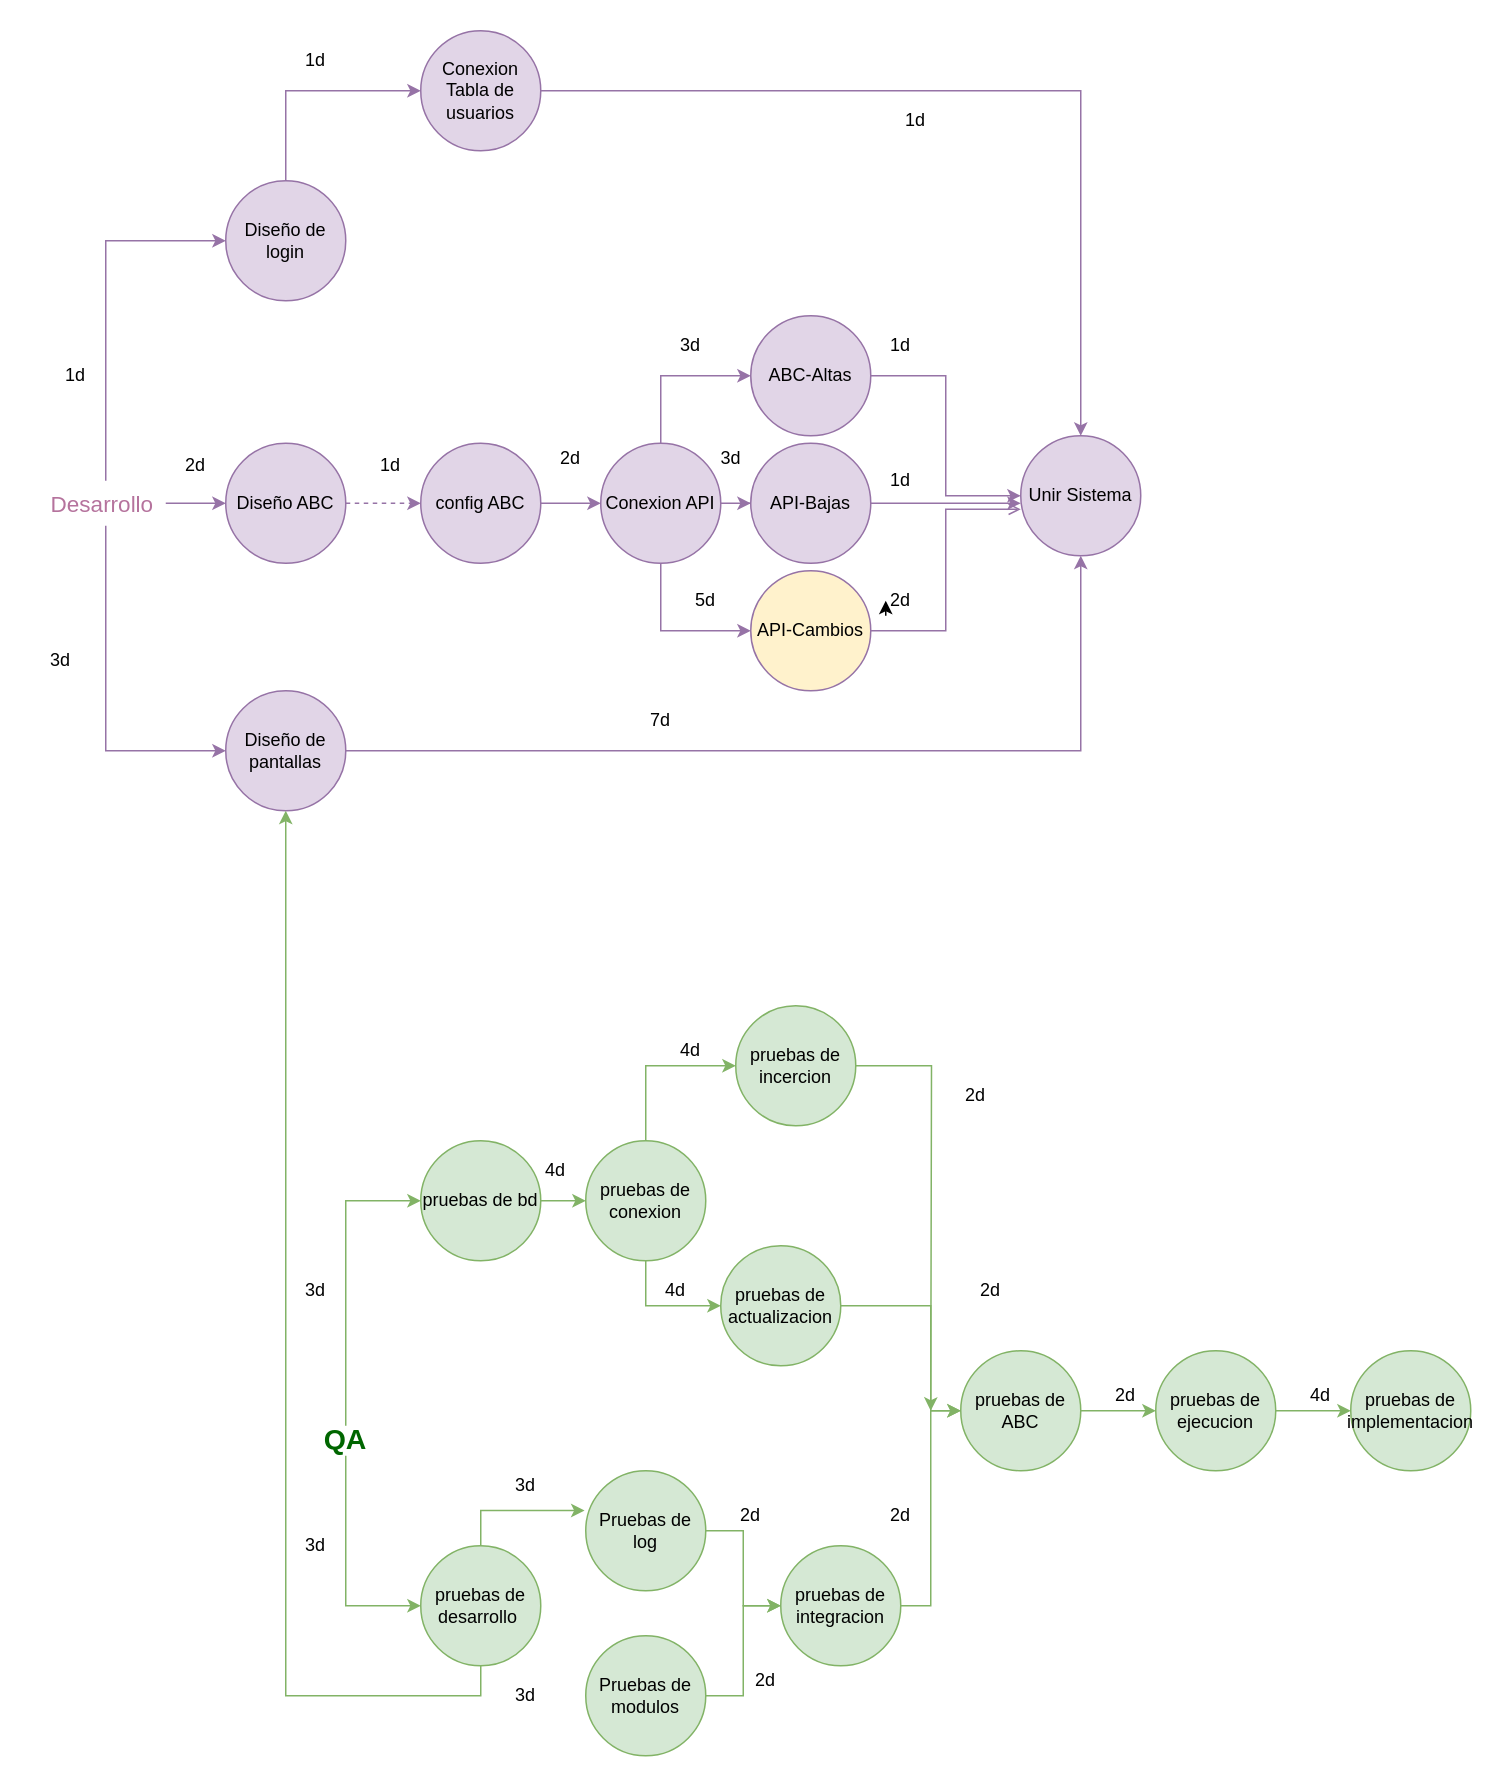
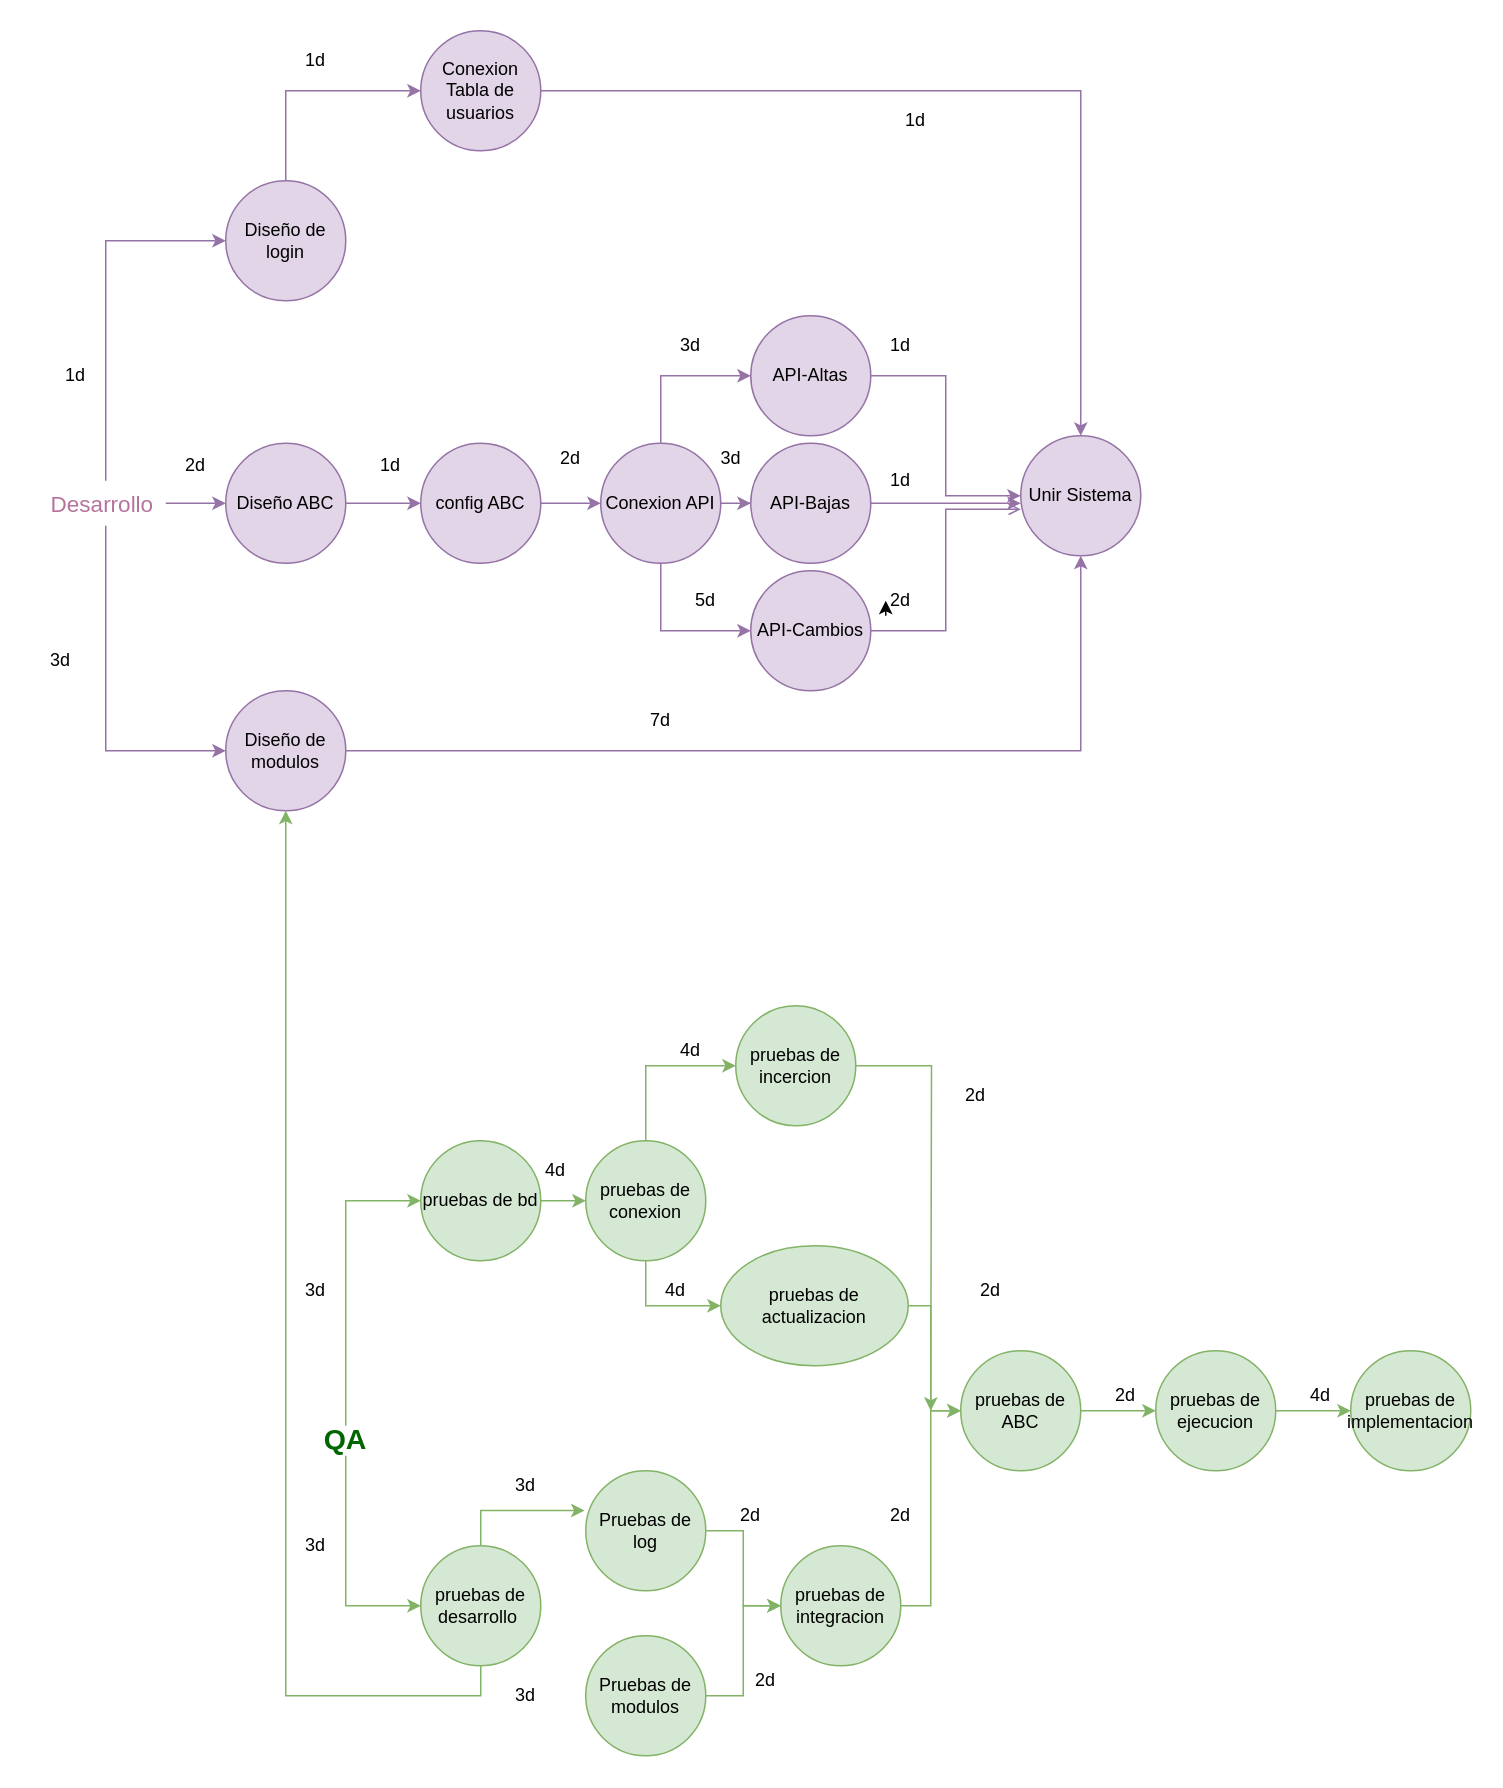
node "ABC-Altas": label "ABC-Altas" -> "API-Altas"
edge "Diseño ABC" -> "config ABC": style dashed -> solid
node "API-Cambios": fillcolor #fff2cc -> #e1d5e7
node "Diseño de pantallas": label "Diseño de pantallas" -> "Diseño de modulos"
node "pruebas de actualizacion": size 120x120 -> 188x120
